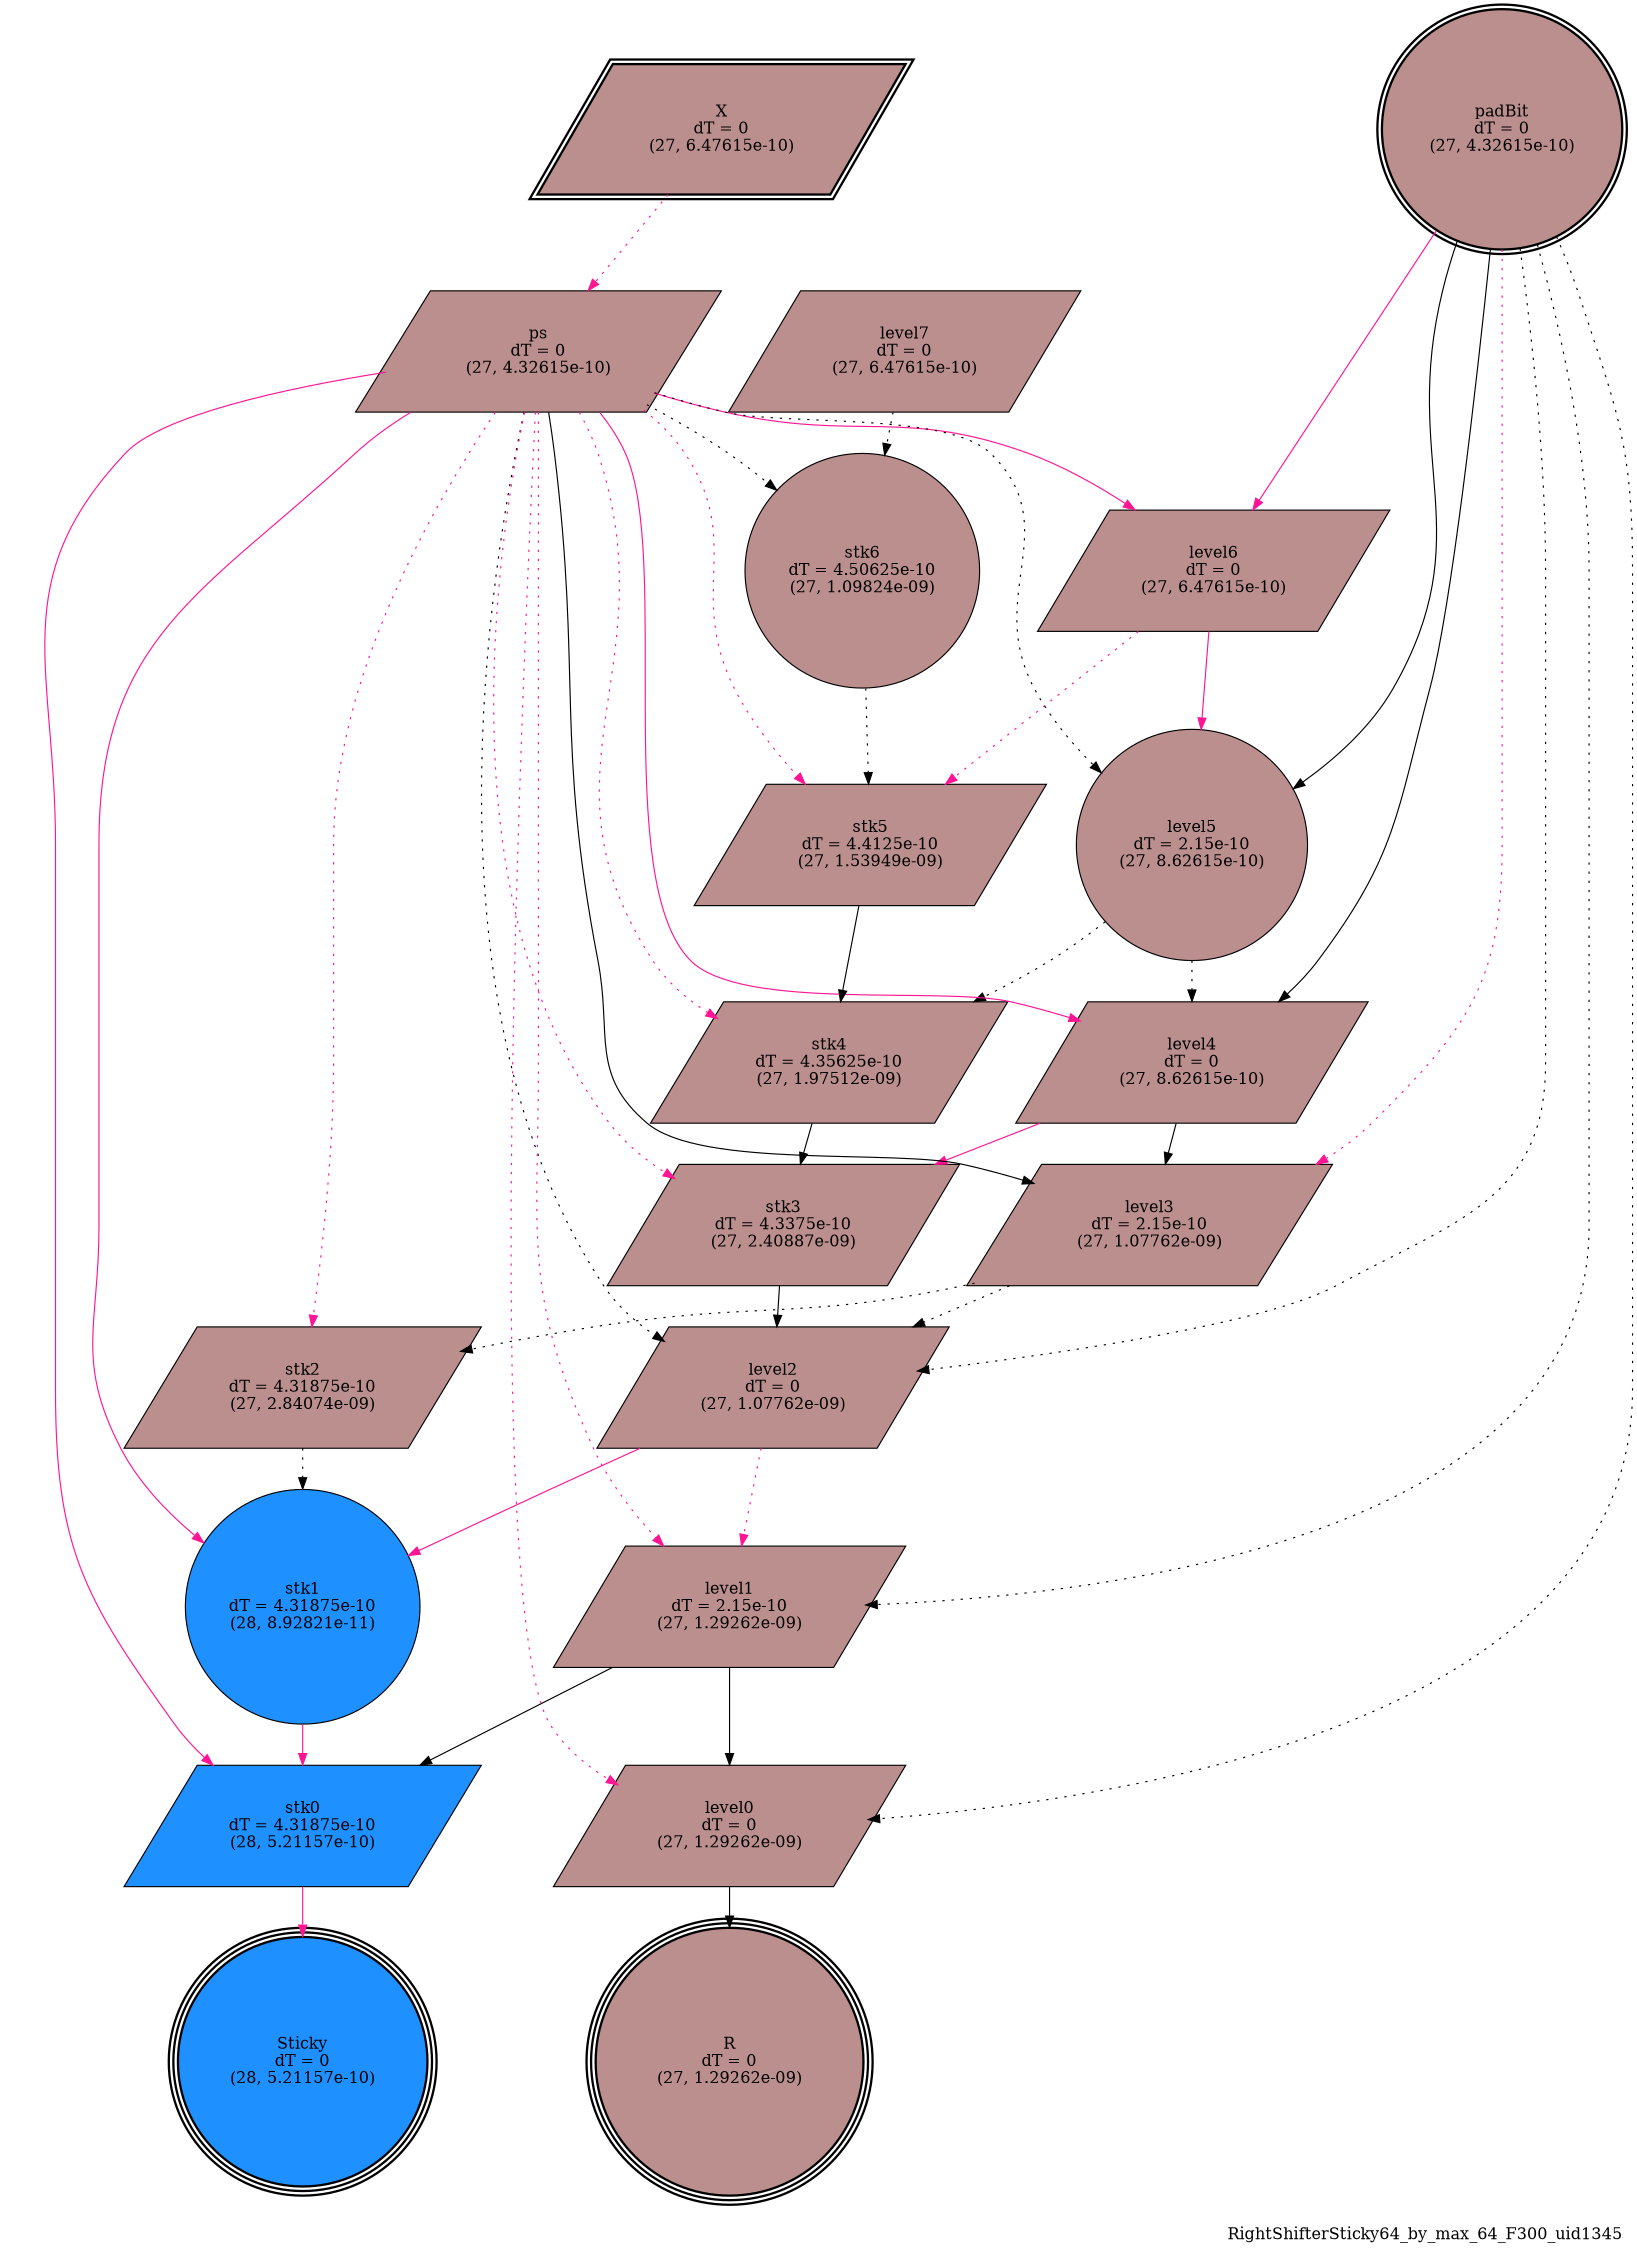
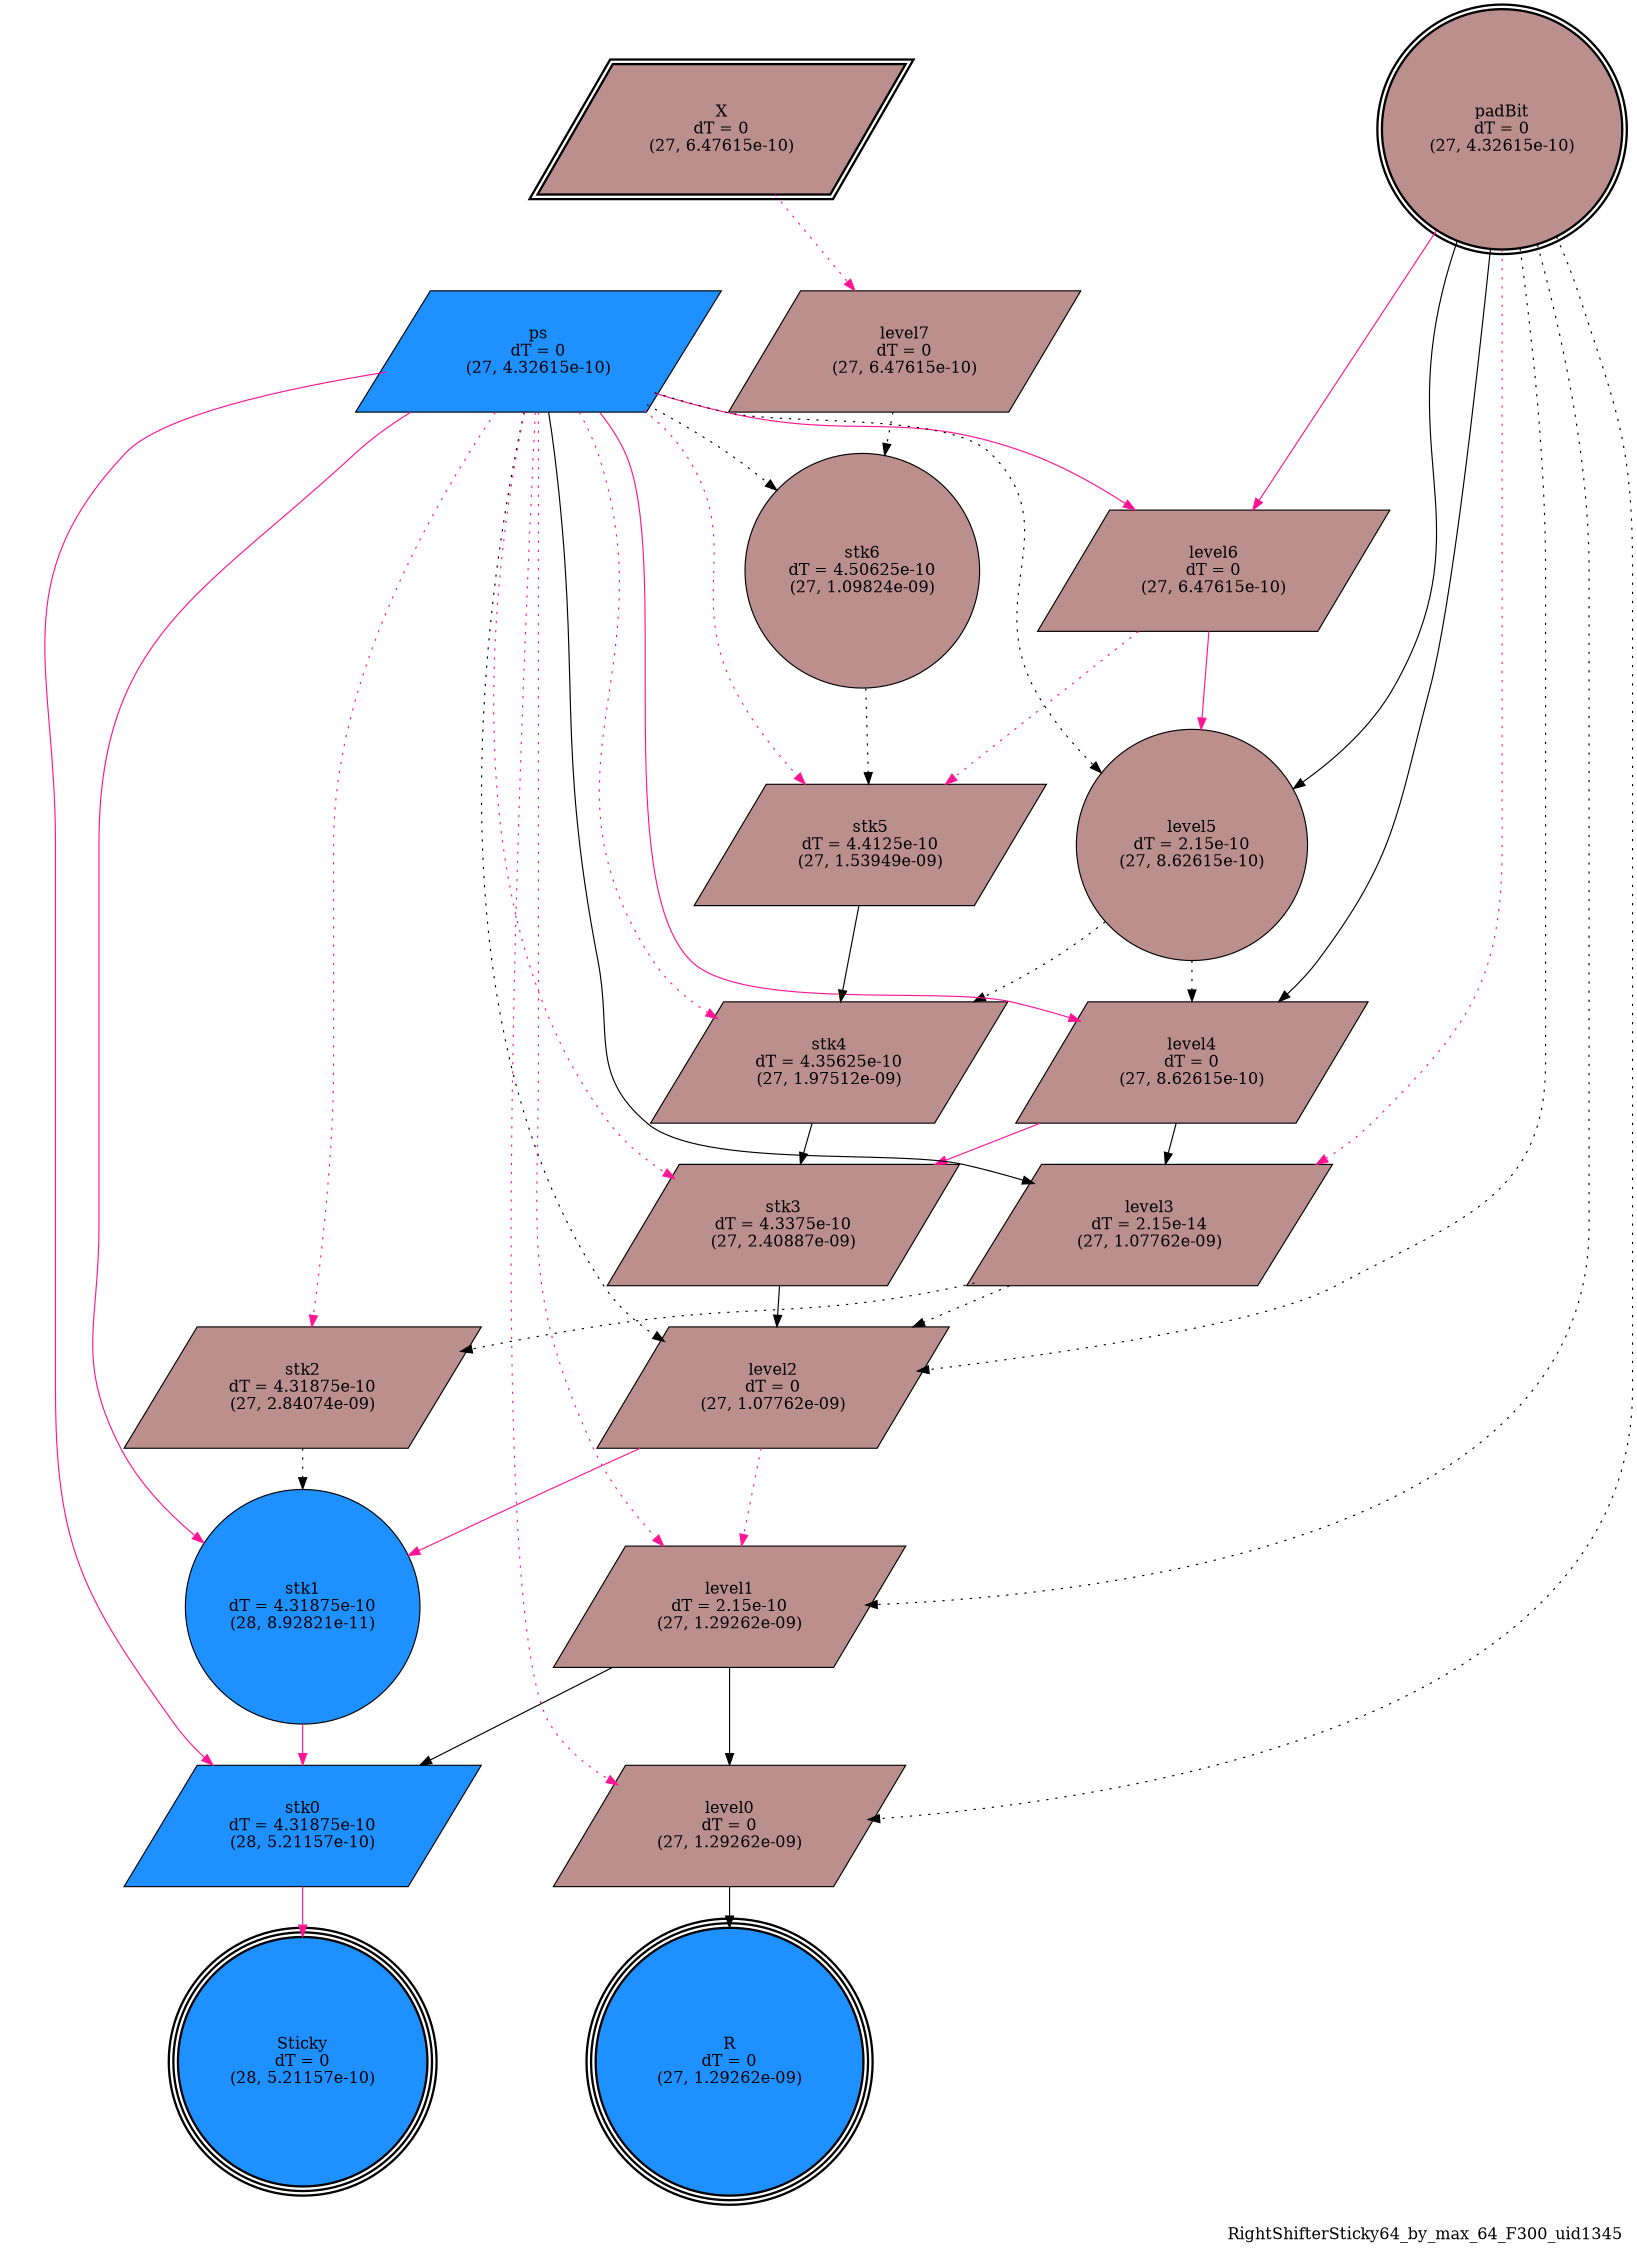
edge "X dT = 0 (27, 6.47615e-10)" -> "ps dT = 0 (27, 4.32615e-10)": now "X dT = 0 (27, 6.47615e-10)" -> "level7 dT = 0 (27, 6.47615e-10)"
node "ps dT = 0 (27, 4.32615e-10)": fillcolor rosybrown -> dodgerblue
node "level3 dT = 2.15e-10 (27, 1.07762e-09)": label "level3 dT = 2.15e-10 (27, 1.07762e-09)" -> "level3 dT = 2.15e-14 (27, 1.07762e-09)"
node "R dT = 0 (27, 1.29262e-09)": fillcolor rosybrown -> dodgerblue
